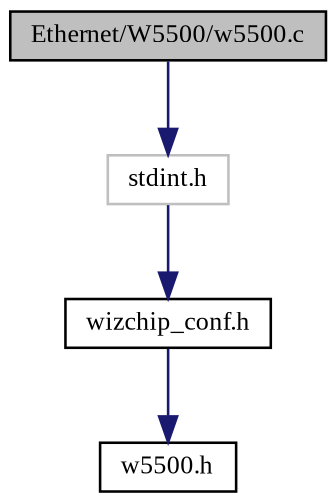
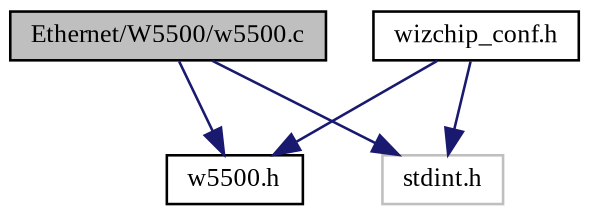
edge "Ethernet/W5500/w5500.c" -> "w5500.h": added
edge "stdint.h" -> "wizchip_conf.h": reversed
